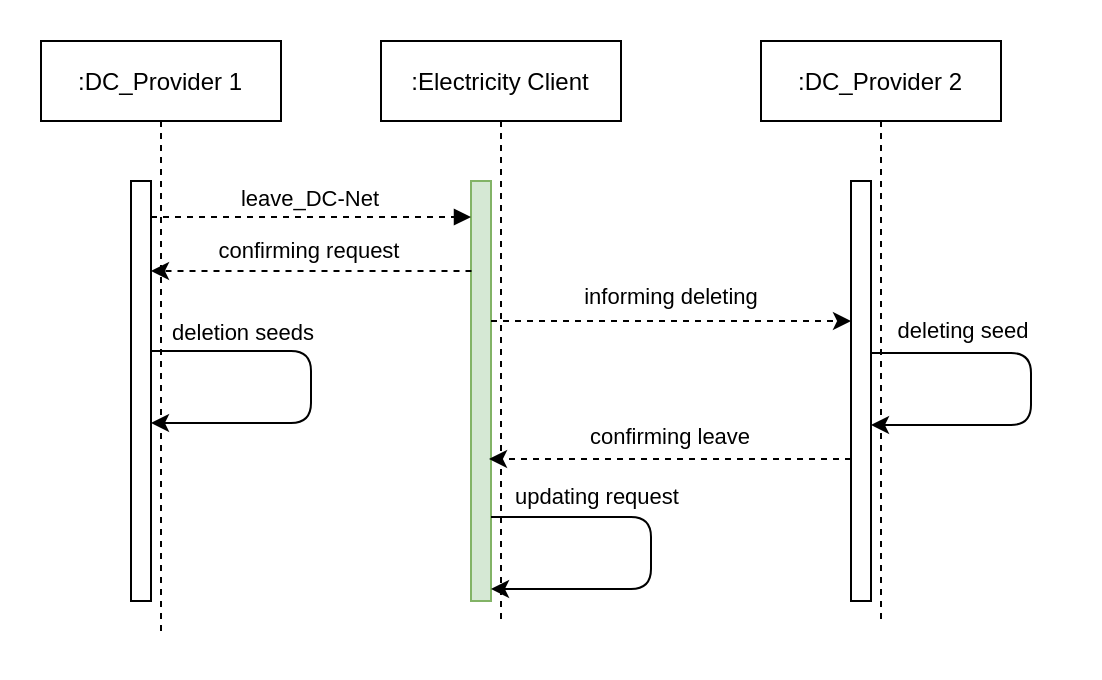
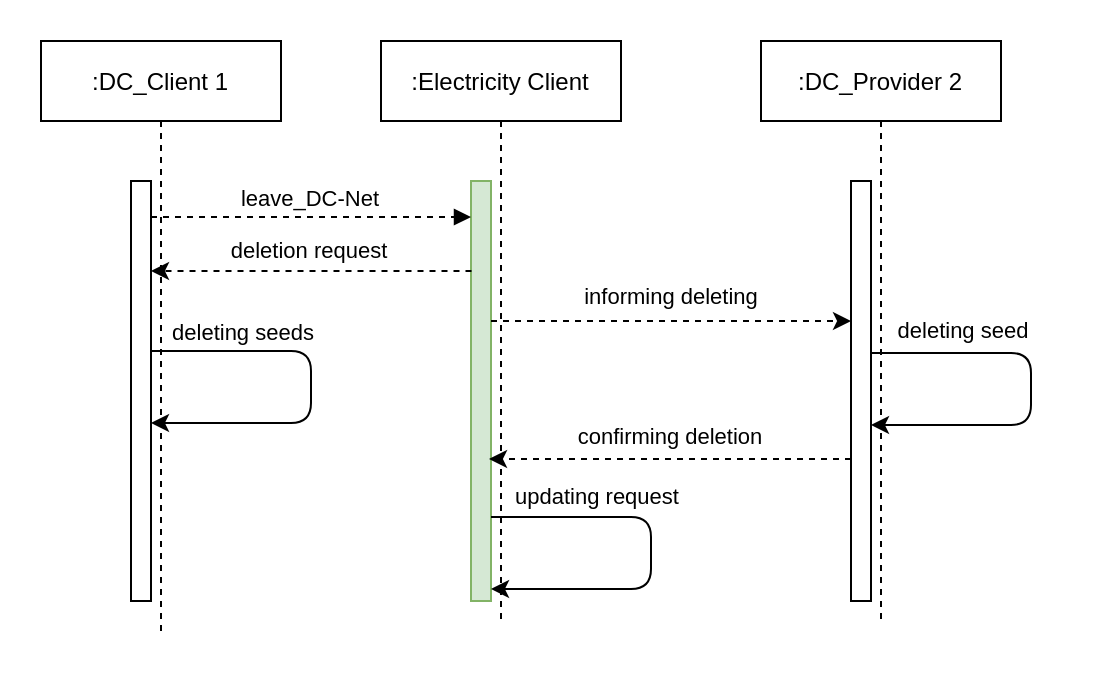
node ":DC_Provider 1": label ":DC_Provider 1" -> ":DC_Client 1"
node "confirming request": label "confirming request" -> "deletion request"
node "deletion seeds": label "deletion seeds" -> "deleting seeds"
node "confirming leave": label "confirming leave" -> "confirming deletion"
